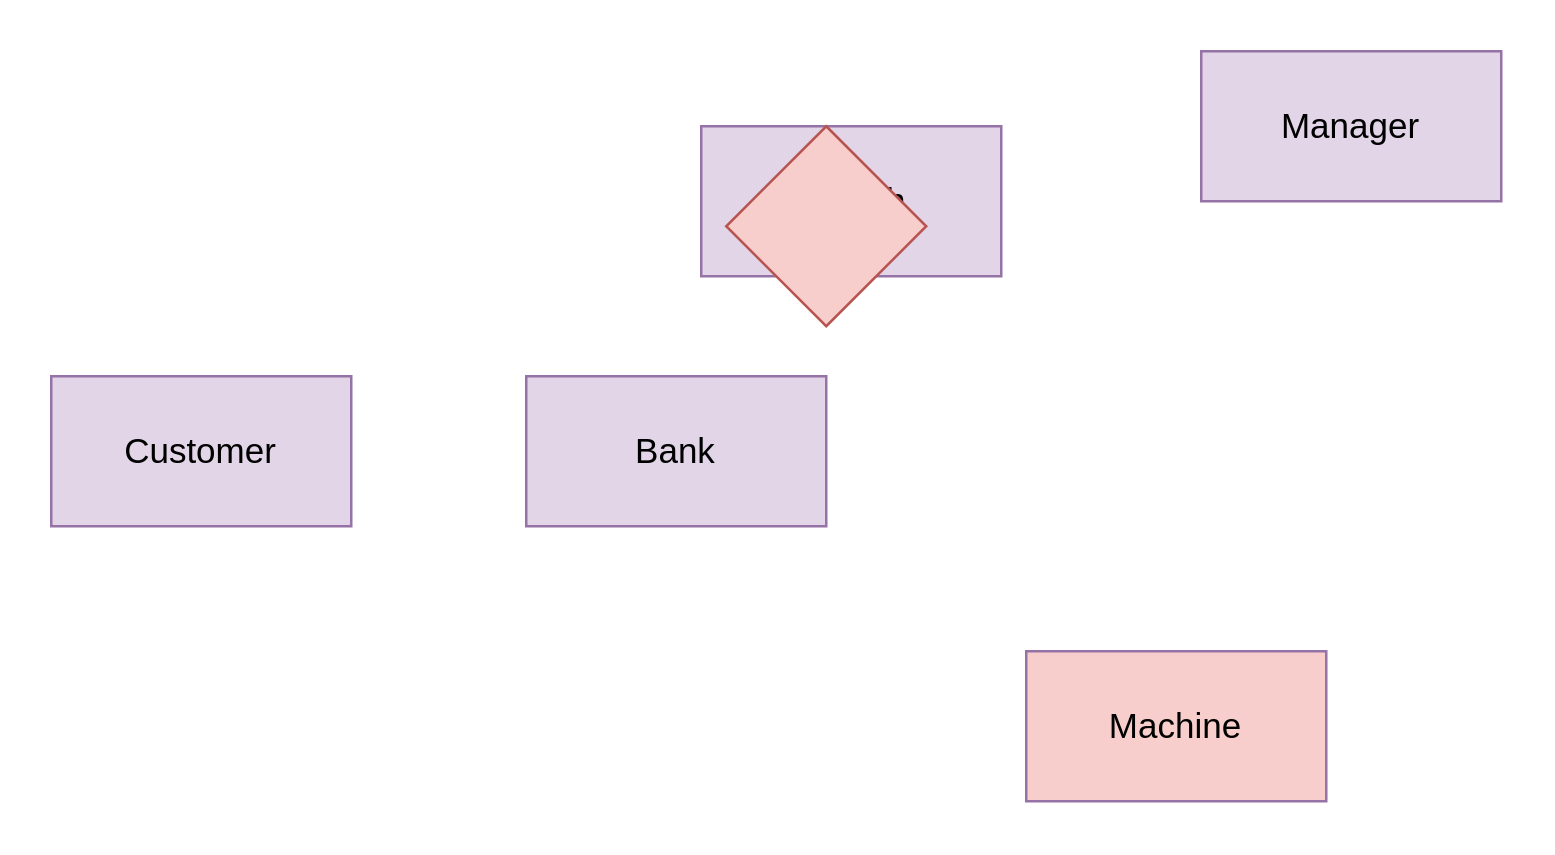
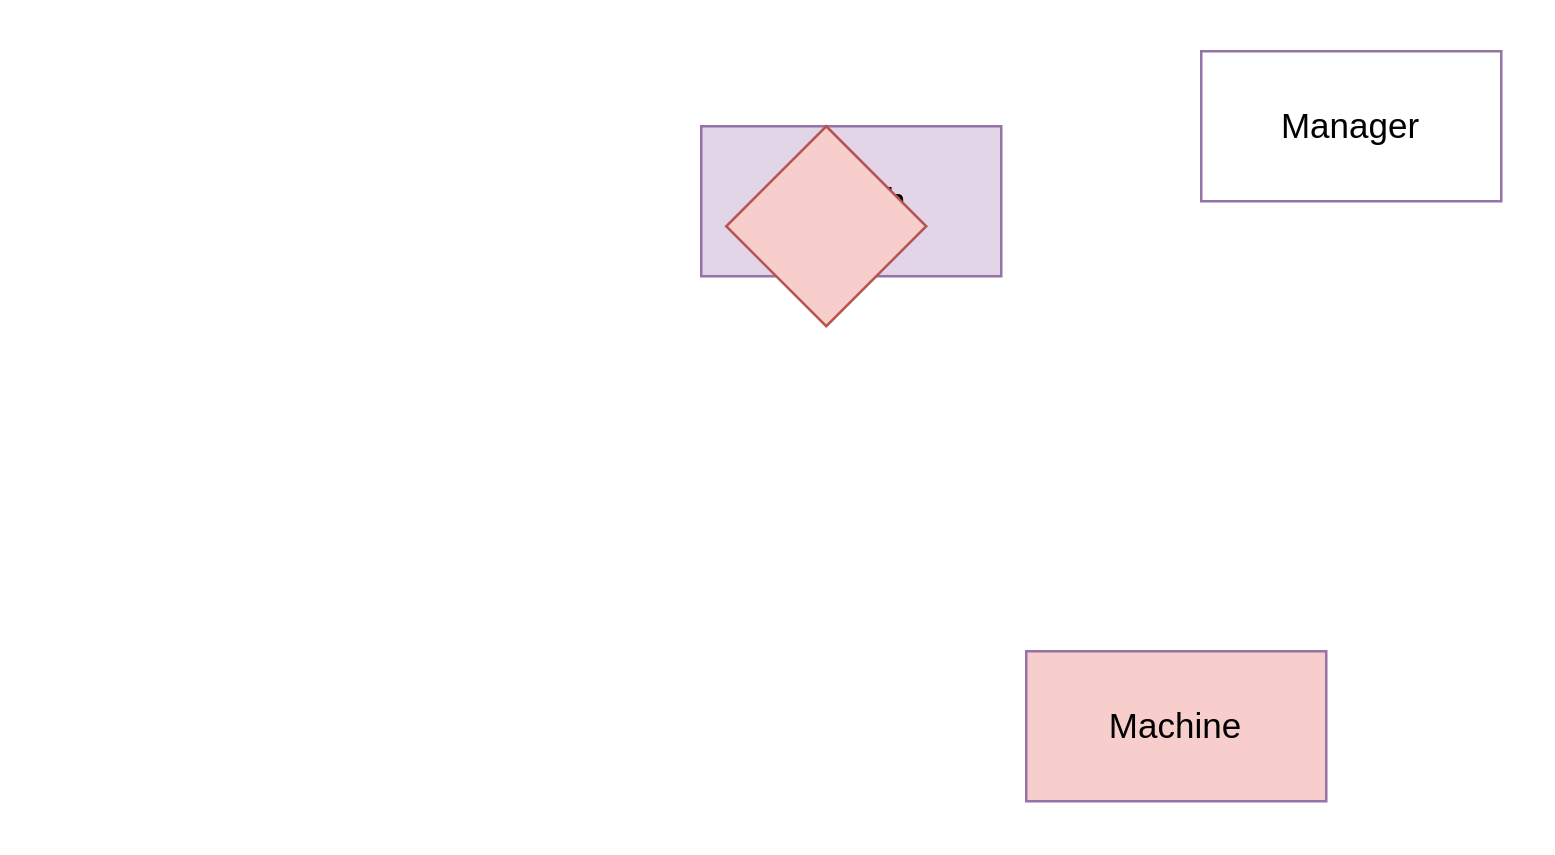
node "Manager": fillcolor #e1d5e7 -> #ffffff
node "Customer": removed
node "Bank": removed
